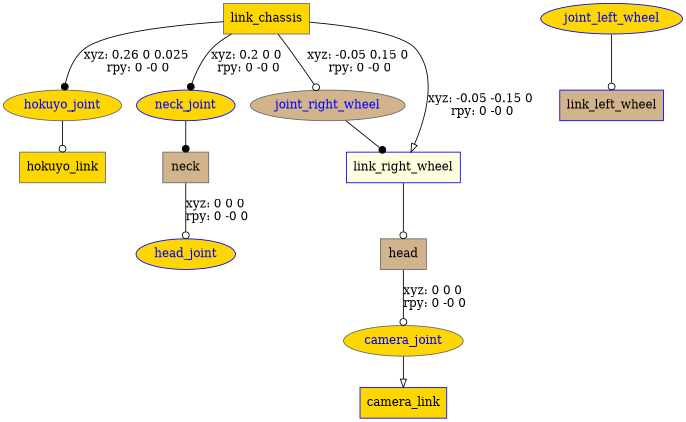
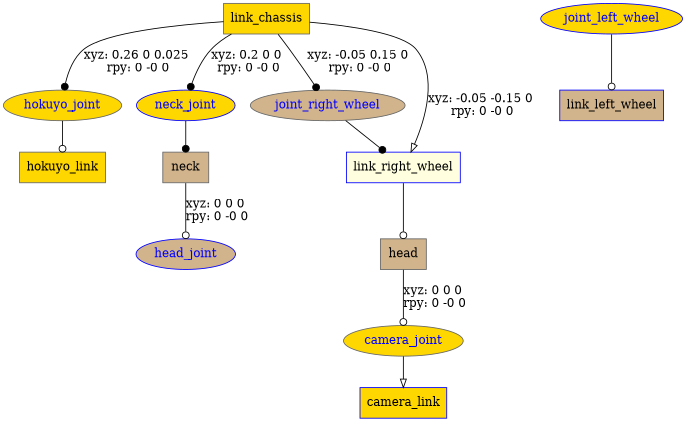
edge "link_chassis" -> "joint_right_wheel": arrowhead odot -> dot
node "head_joint": fillcolor gold -> tan
